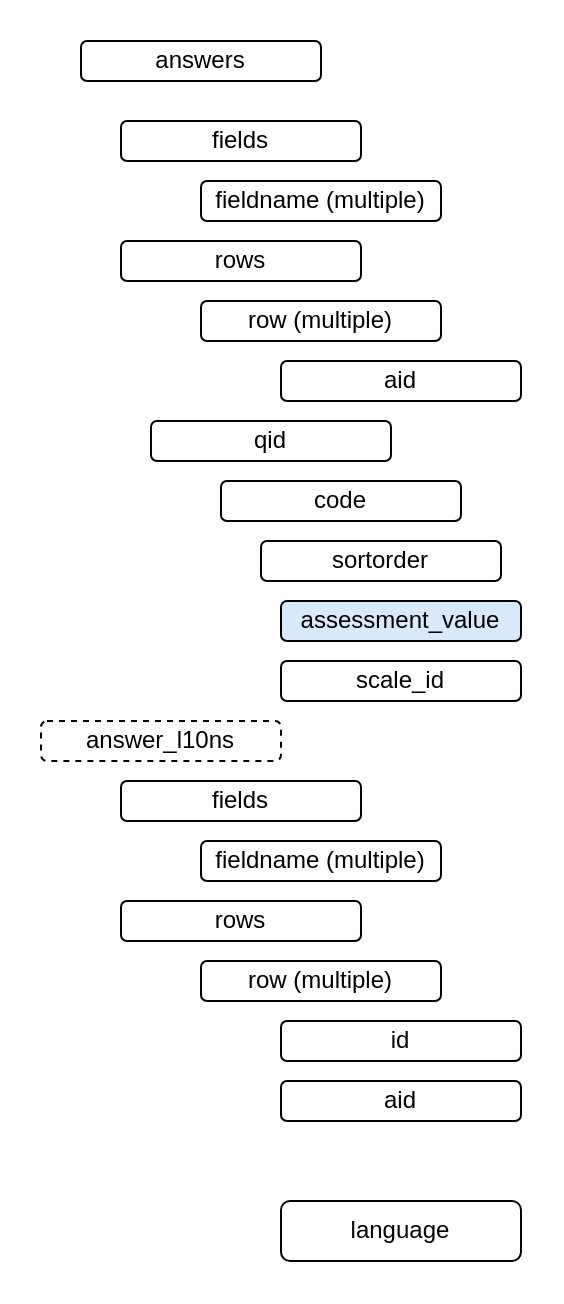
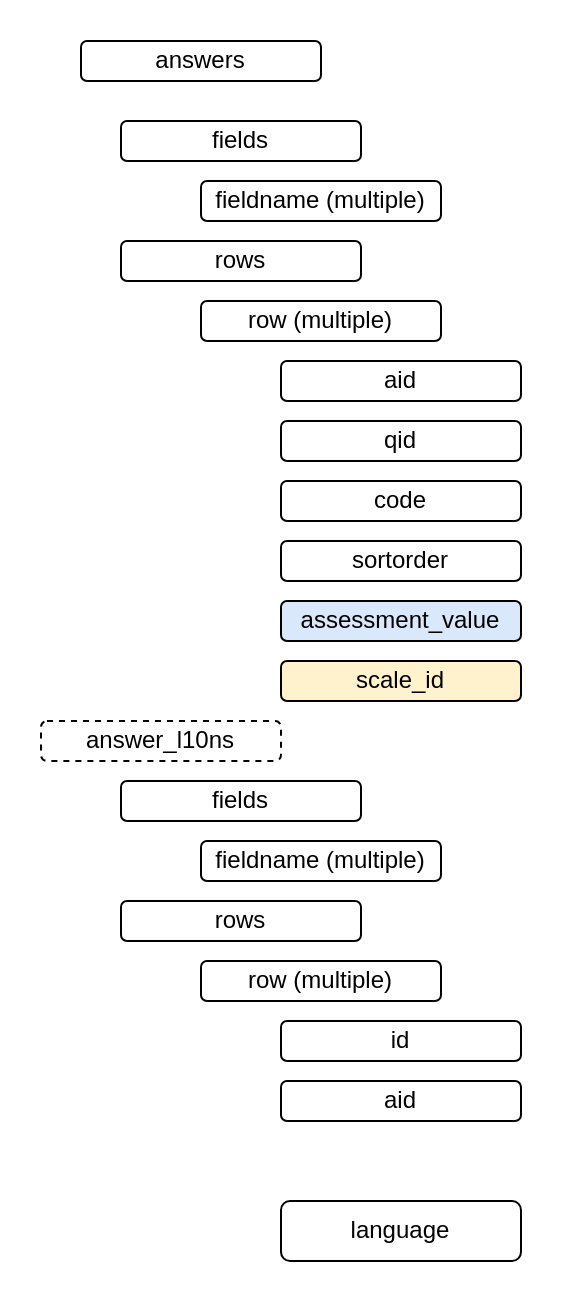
node "qid": moved (271, 441) -> (401, 441)
node "code": moved (341, 501) -> (401, 501)
node "sortorder": moved (381, 561) -> (401, 561)
node "scale_id": fillcolor #ffffff -> #fff2cc
